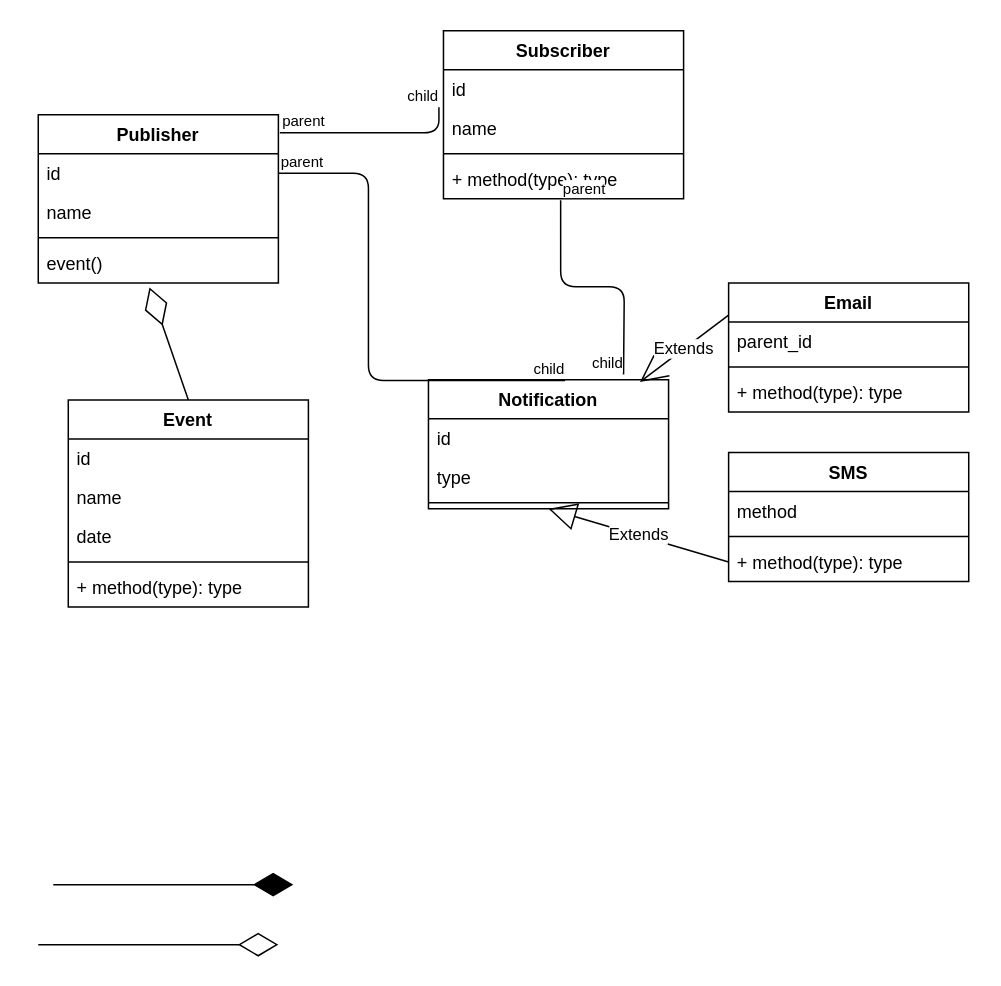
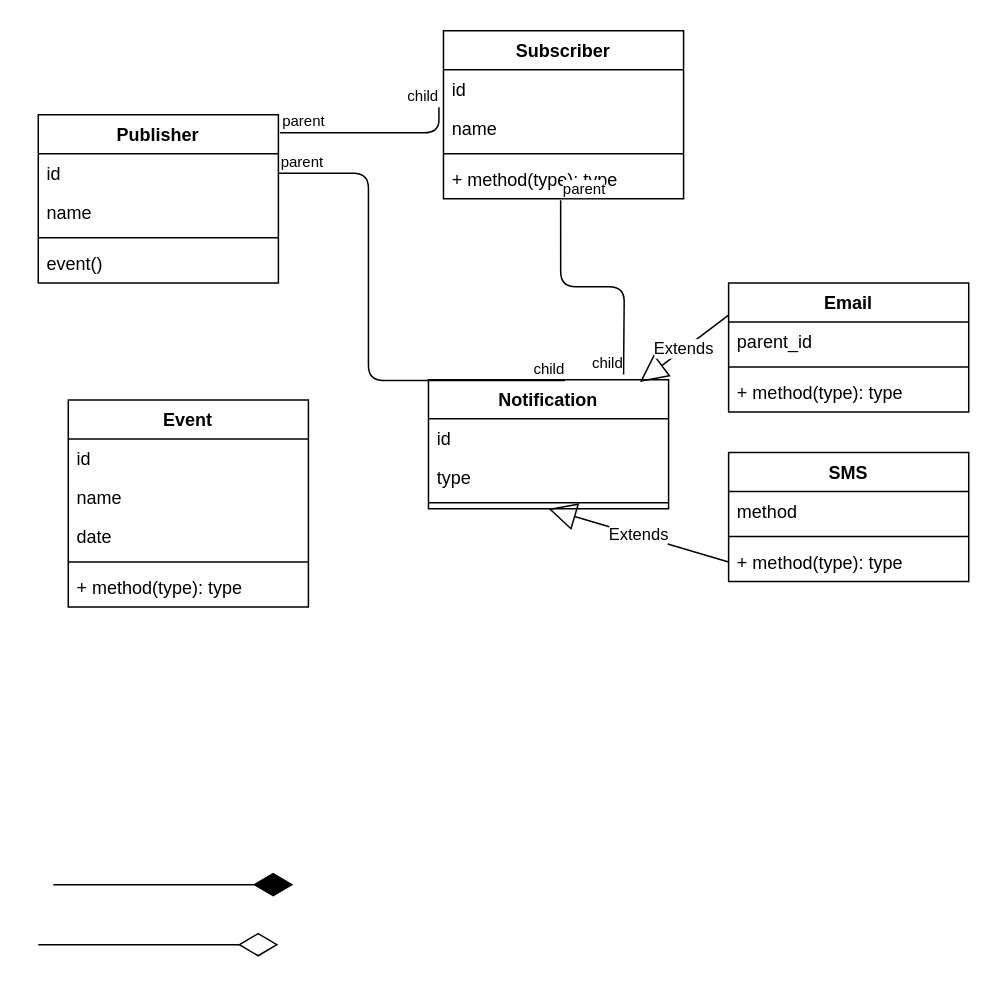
edge "Event" -> "event()": removed
edge "Email" -> "Notification": arrowhead open -> block
